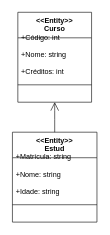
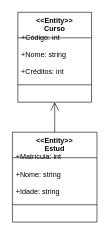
node "+Matrícula: string": label "+Matrícula: string" -> "+Matrícula: int"
